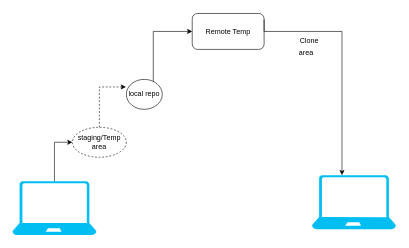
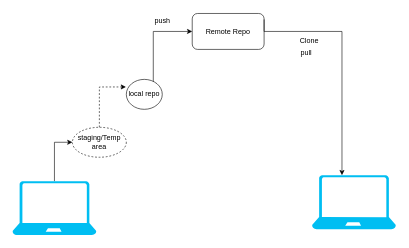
node "push": added
node "Remote Temp": label "Remote Temp" -> "Remote Repo"
node "area": label "area" -> "pull"
